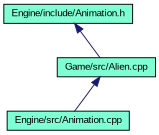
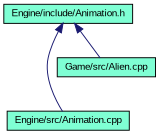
edge "Engine/src/Animation.cpp" -> "Game/src/Alien.cpp": now "Engine/src/Animation.cpp" -> "Engine/include/Animation.h"
